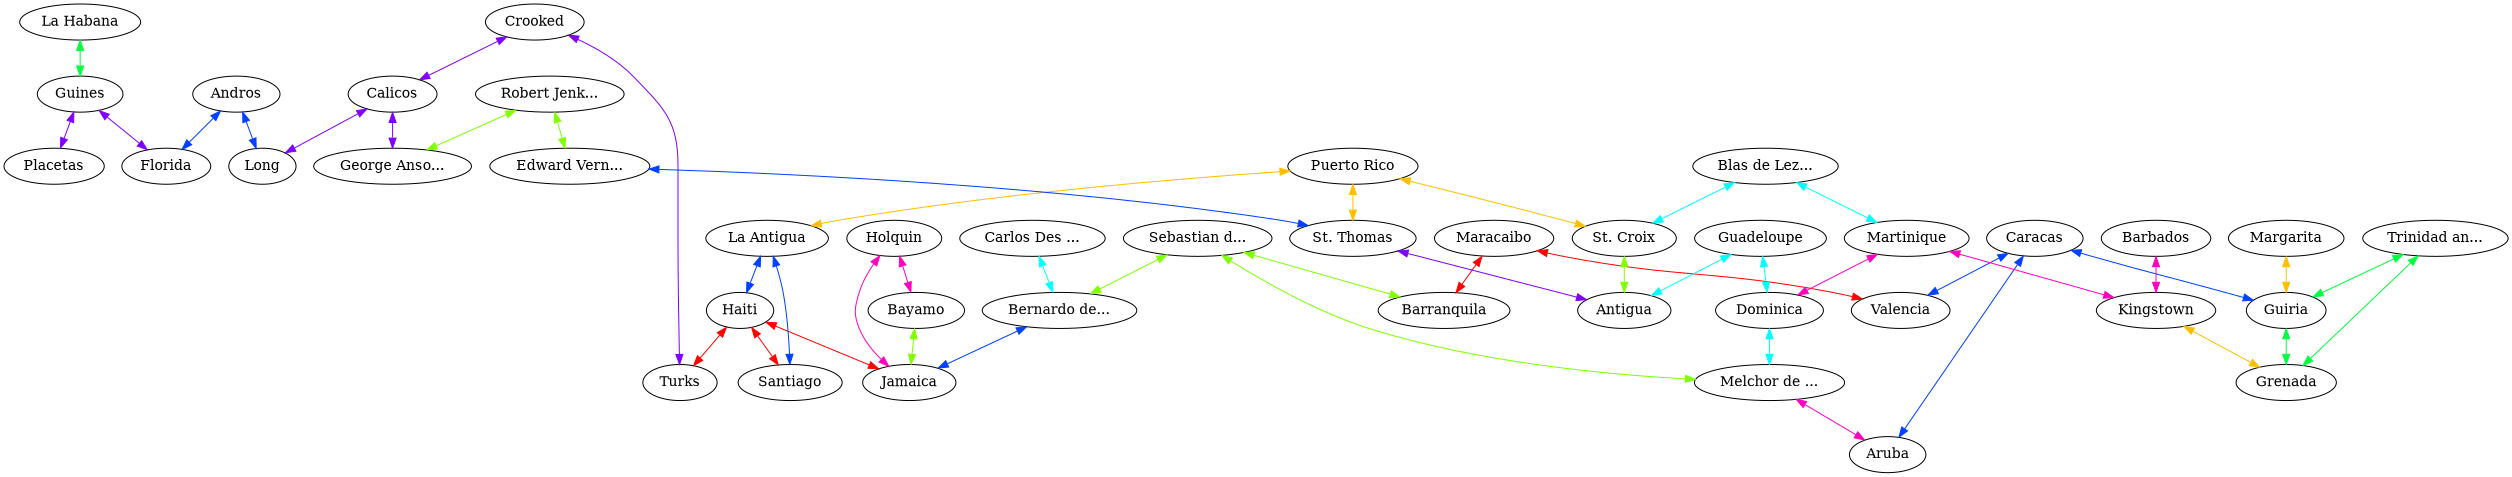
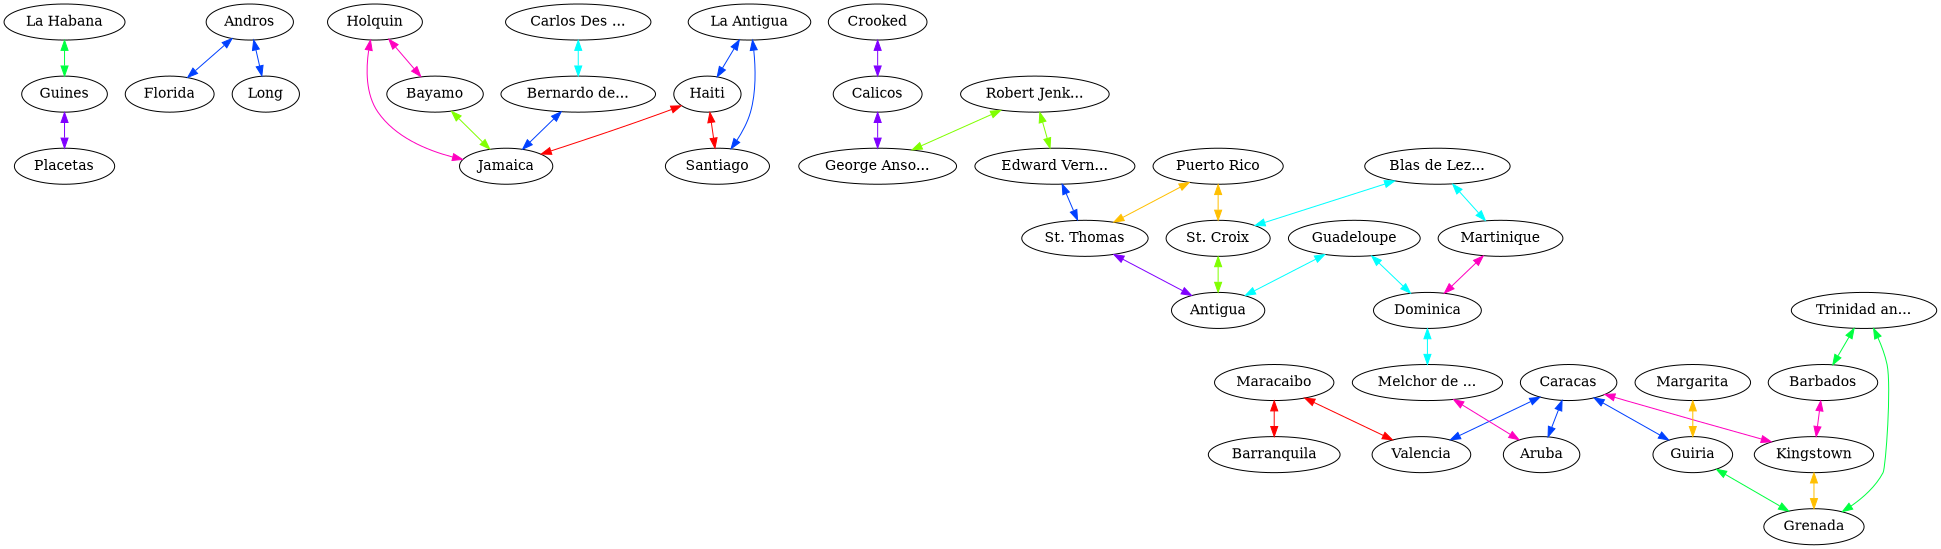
edge "Guines" -- "Florida": removed
edge "Calicos" -- "Long": removed
edge "Puerto Rico" -- "La Antigua": removed
node "Sebastian d...": removed
edge "Martinique" -- "Kingstown": now "Caracas" -- "Kingstown"
edge "Trinidad an..." -- "Guiria": now "Trinidad an..." -- "Barbados"
node "Turks": removed
